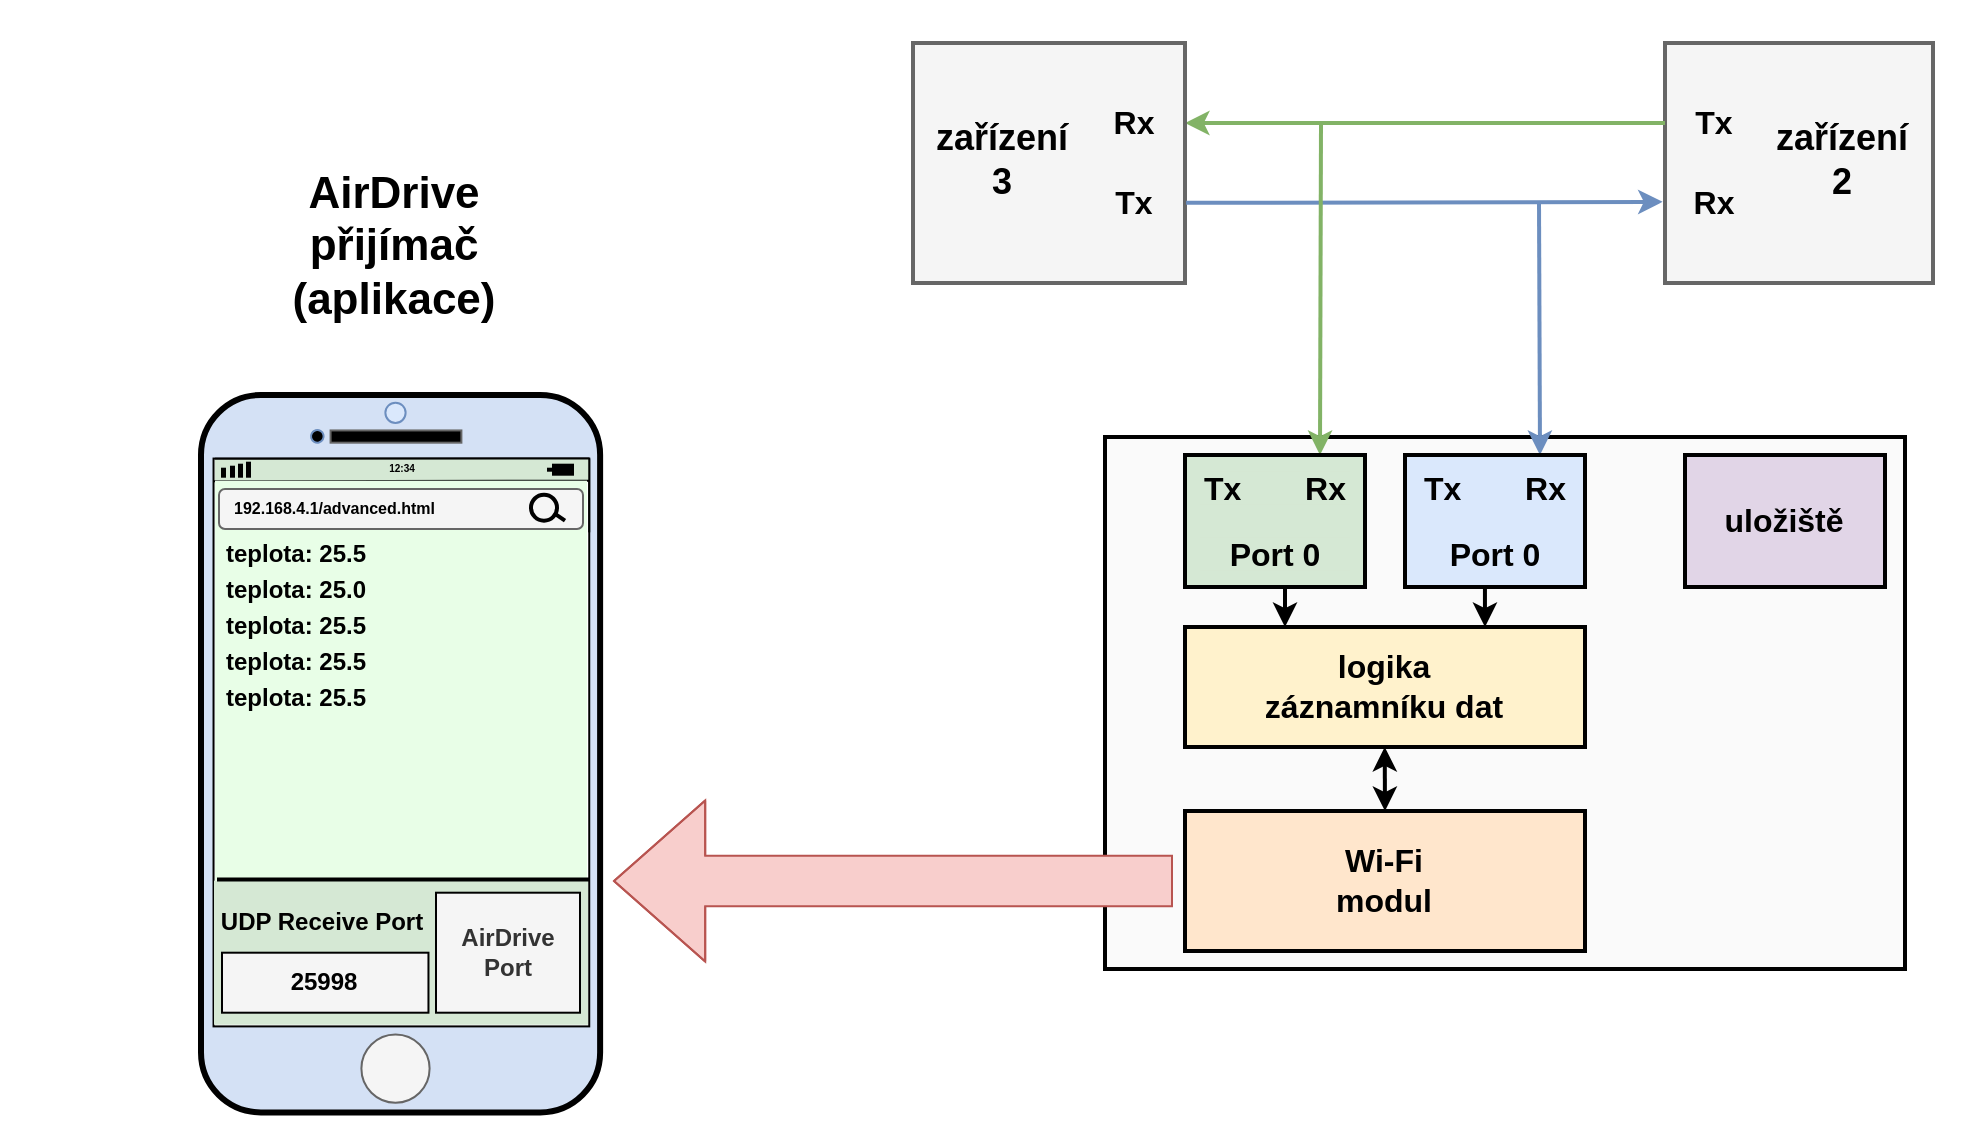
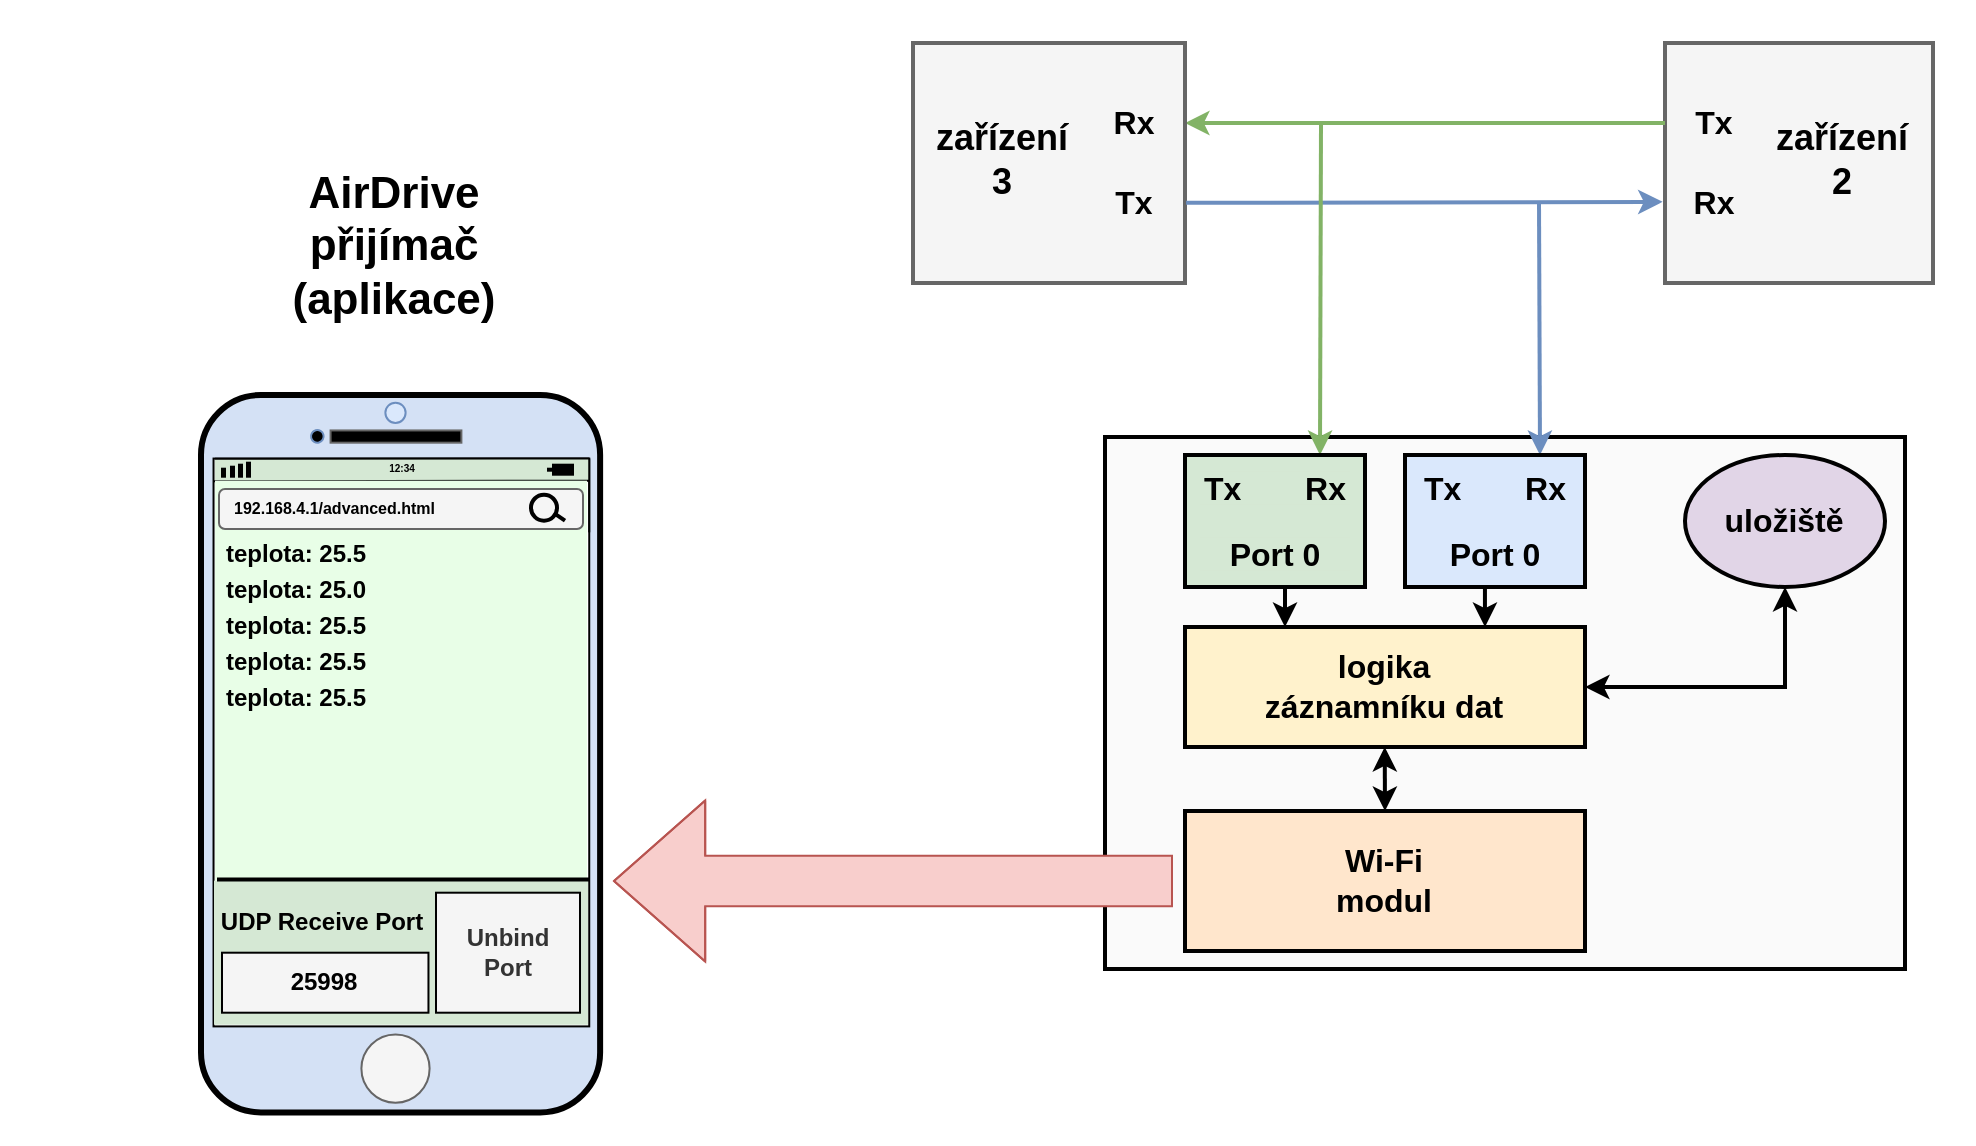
node "uložiště": shape rectangle -> ellipse
edge "uložiště" -- "logika záznamníku dat": added
node "AirDrive Port": label "AirDrive Port" -> "Unbind Port"
